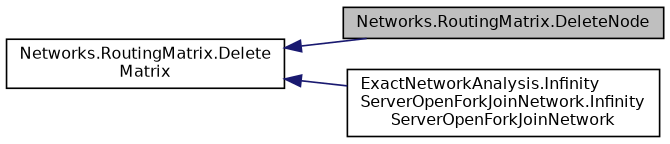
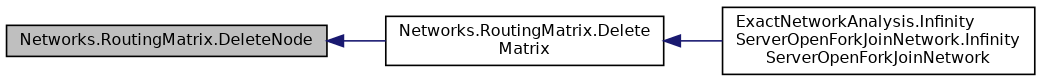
edge "Networks.RoutingMatrix.DeleteNode" -> "Networks.RoutingMatrix.Delete Matrix": reversed
